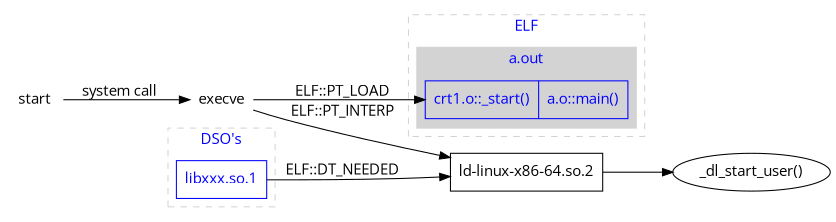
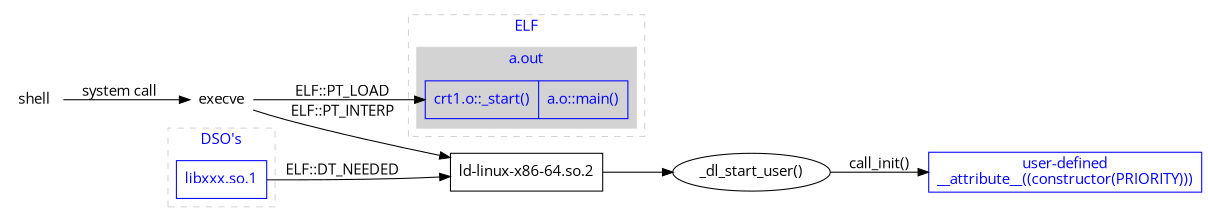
node "start": label "start" -> "shell"
node "user-defined __attribute__((constructor(PRIORITY)))": added
